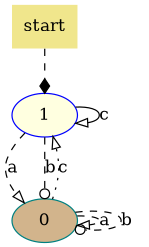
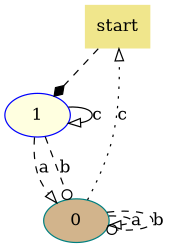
edge "0" -> "1": now "0" -> "start"
